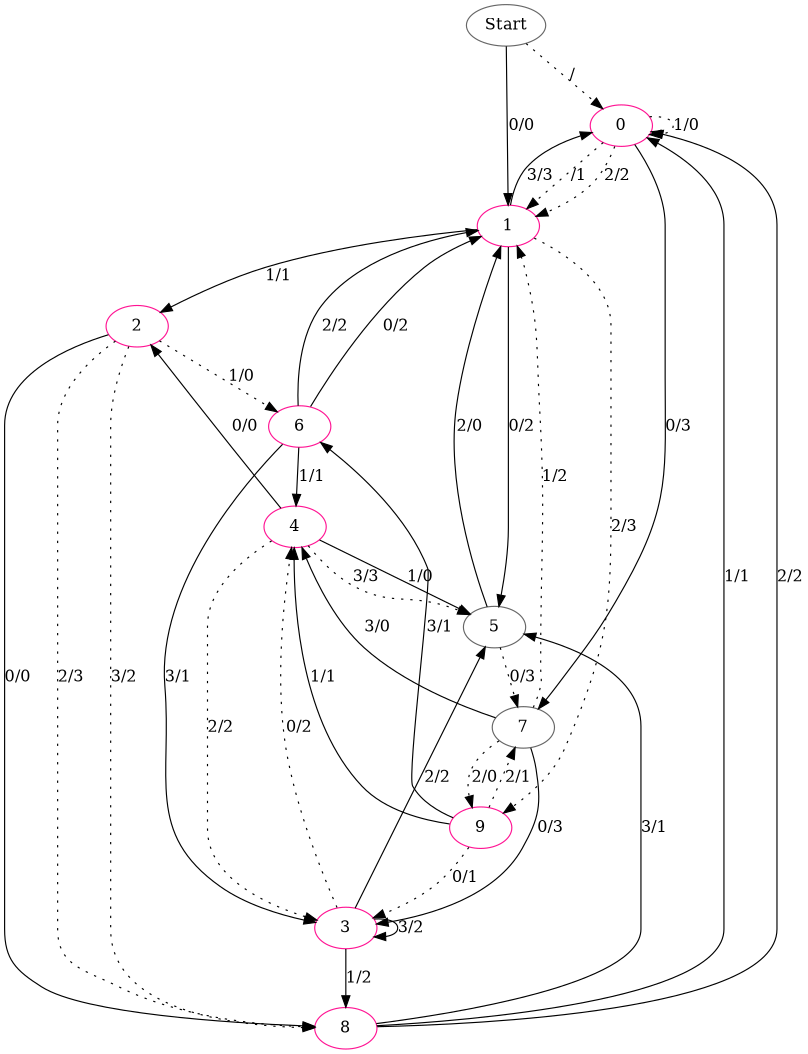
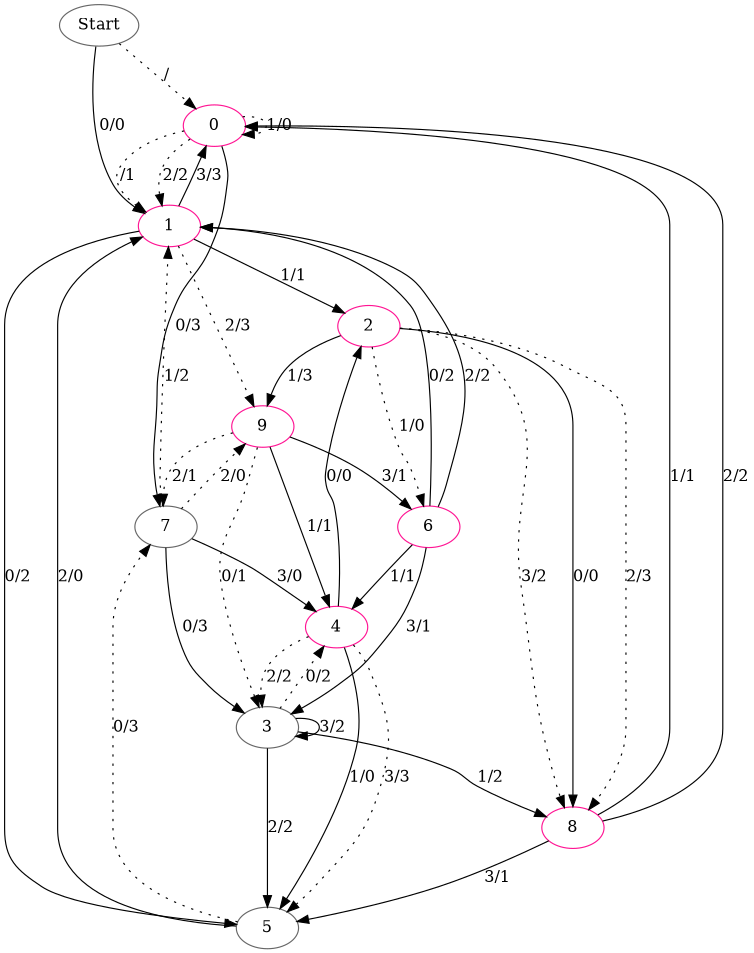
edge "2" -> "9": added, label "1/3"
node "3": color deeppink -> gray40
